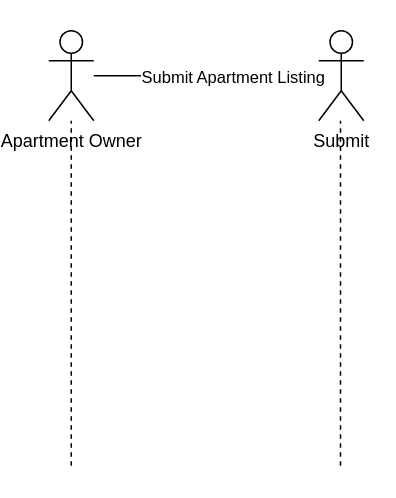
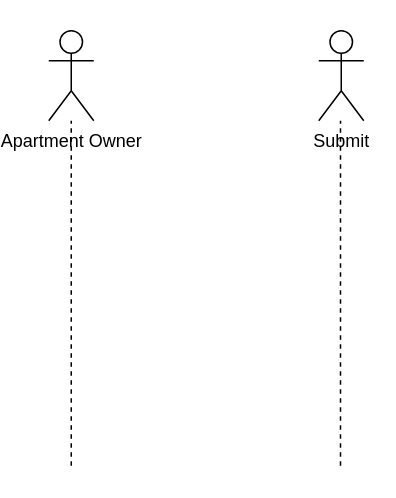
edge "Apartment Owner" -> "Submit": removed, label "Submit Apartment Listing"
